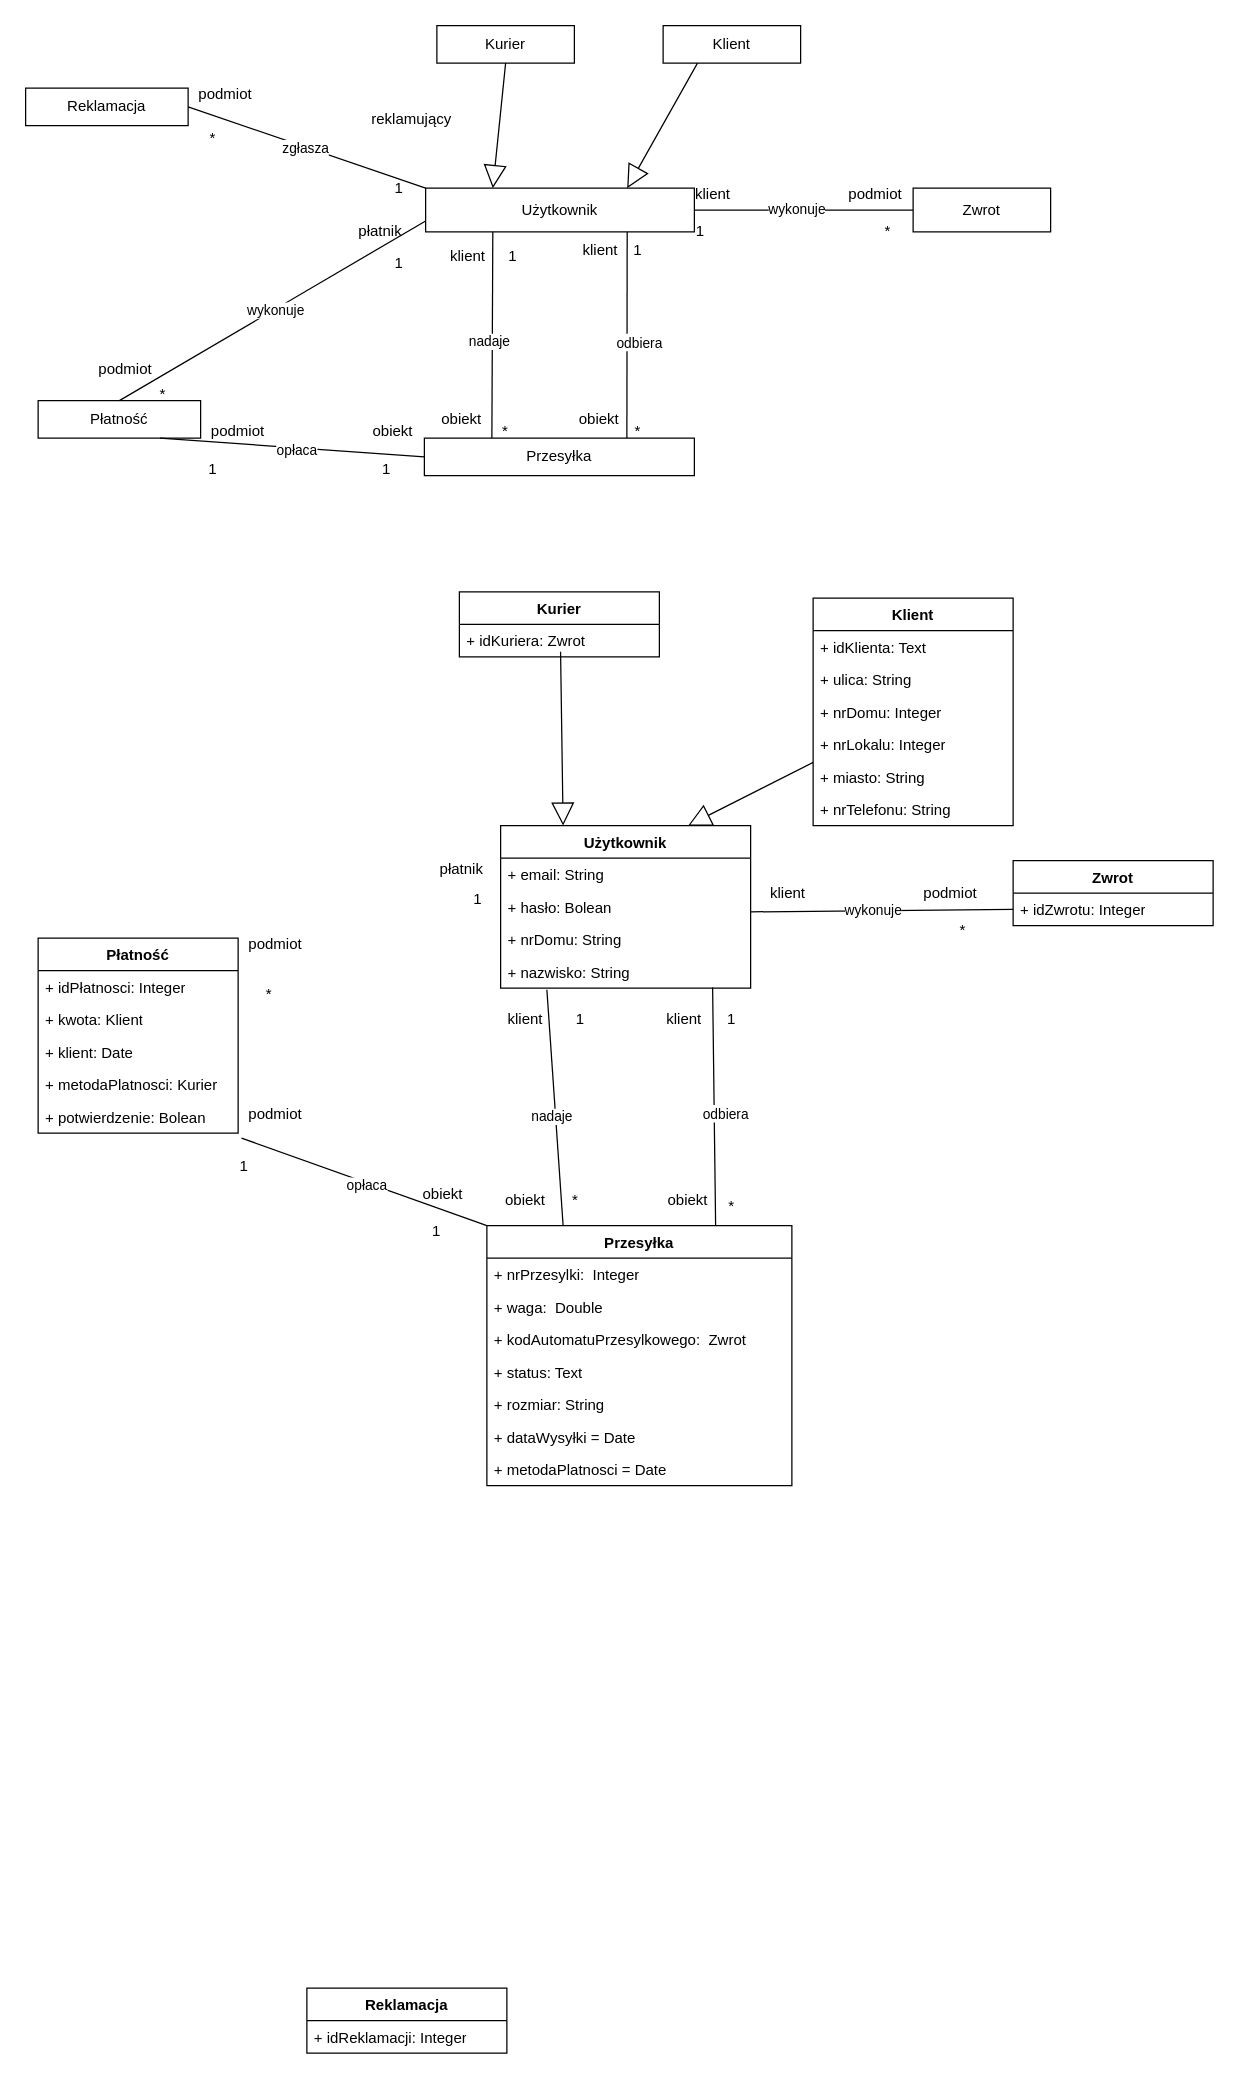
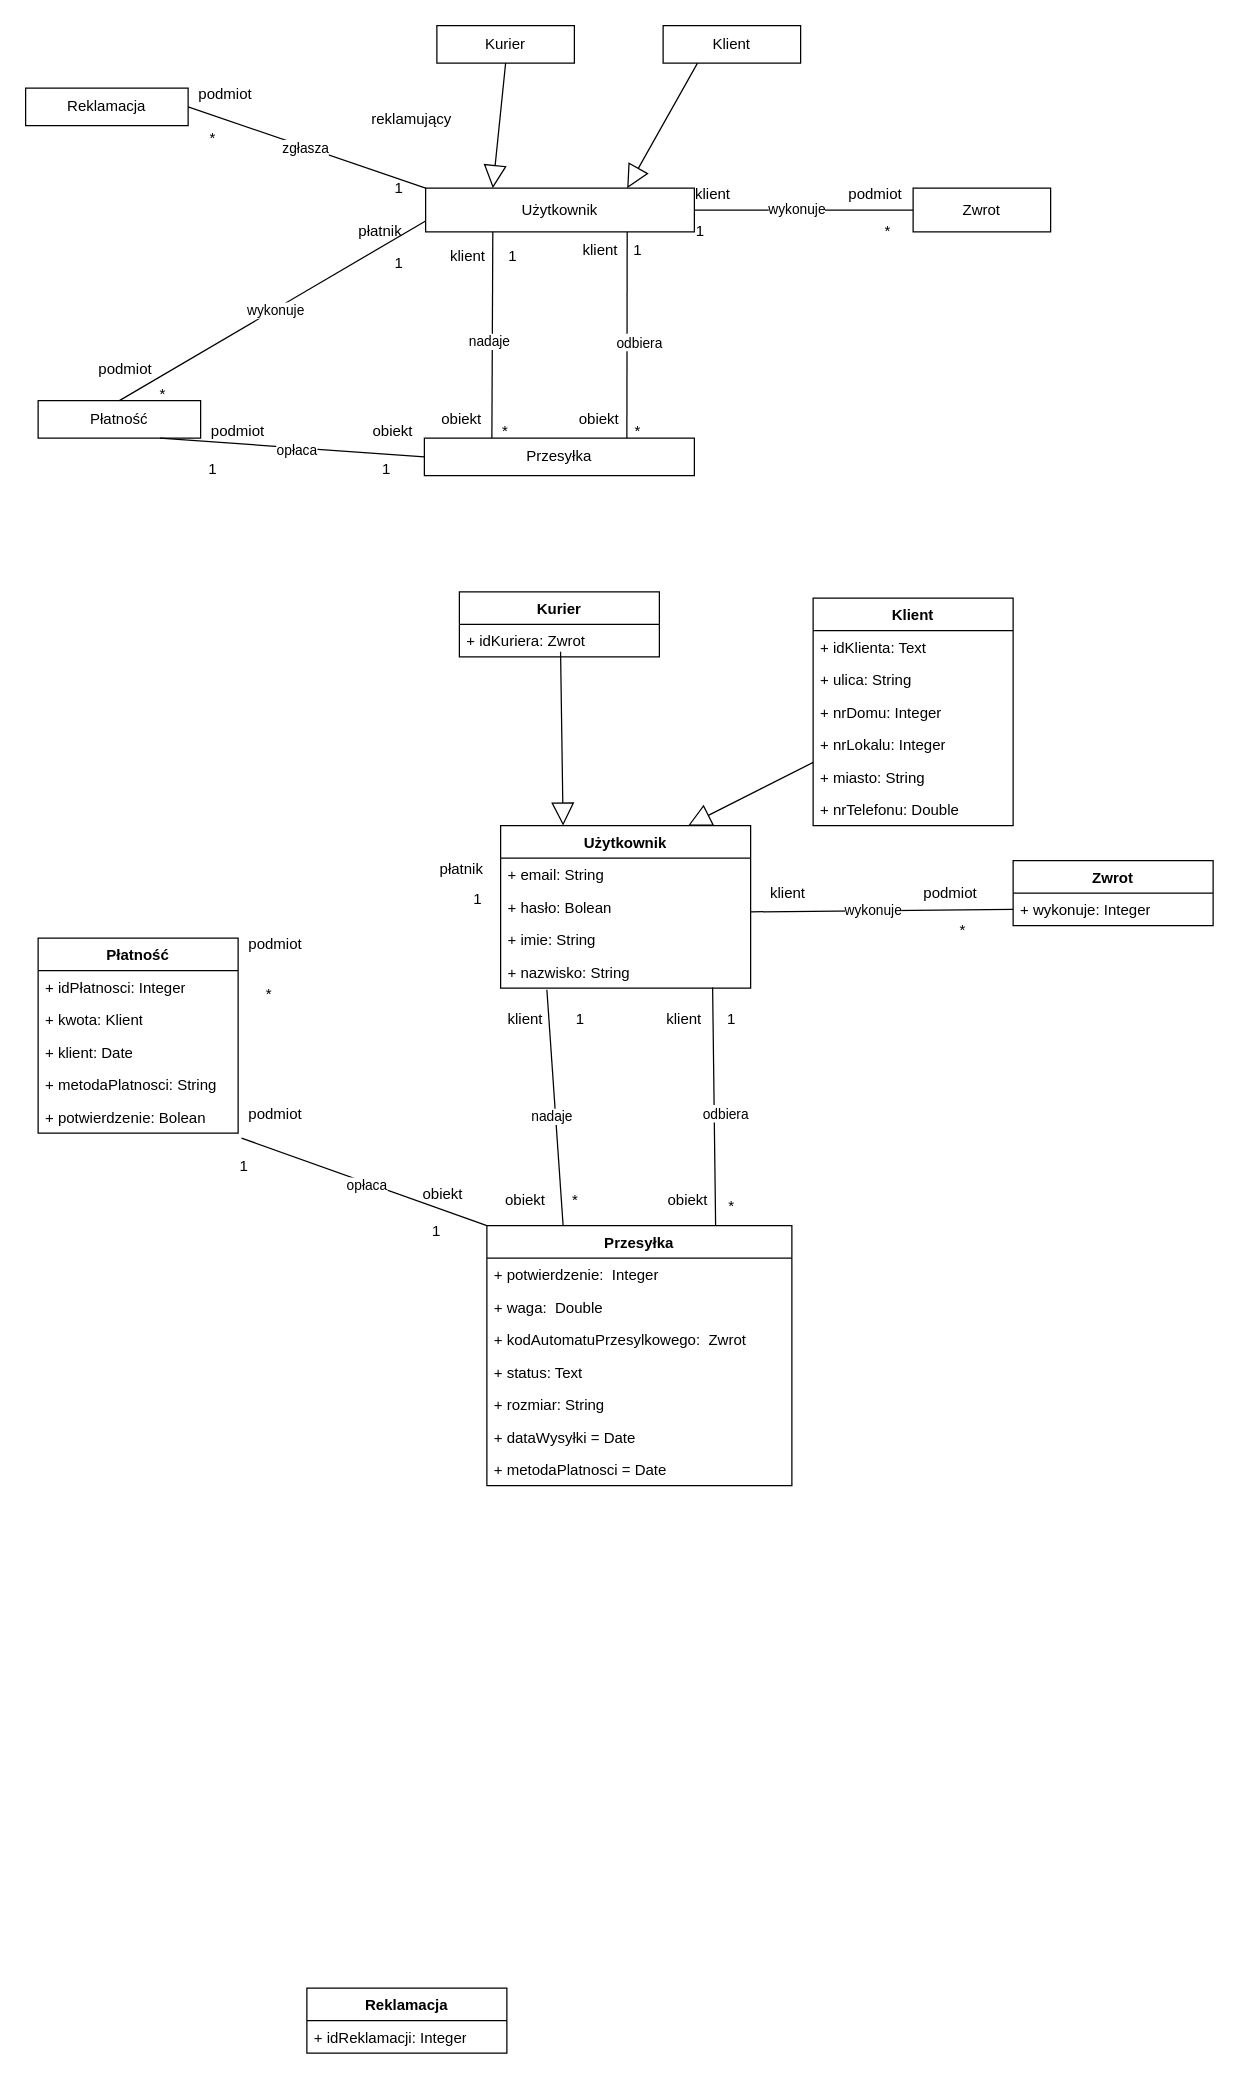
node "+ nrTelefonu: String": label "+ nrTelefonu: String" -> "+ nrTelefonu: Double"
node "+ idZwrotu: Integer": label "+ idZwrotu: Integer" -> "+ wykonuje: Integer"
node "+ nrDomu: String": label "+ nrDomu: String" -> "+ imie: String"
node "+ metodaPlatnosci: Kurier": label "+ metodaPlatnosci: Kurier" -> "+ metodaPlatnosci: String"
node "+ nrPrzesylki: Integer": label "+ nrPrzesylki: Integer" -> "+ potwierdzenie: Integer"
